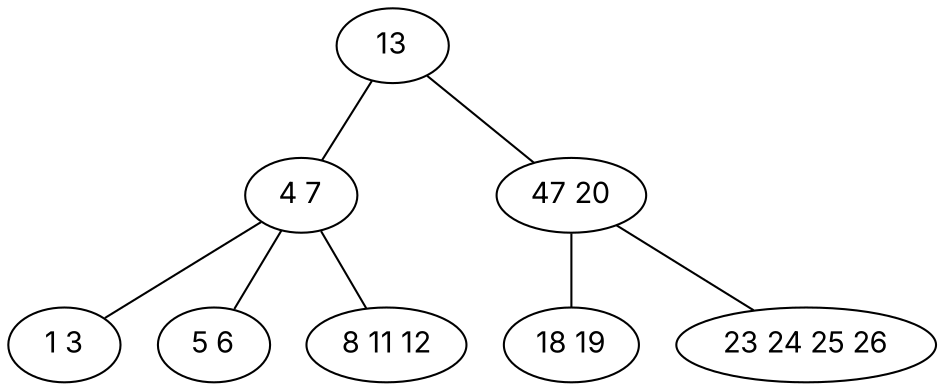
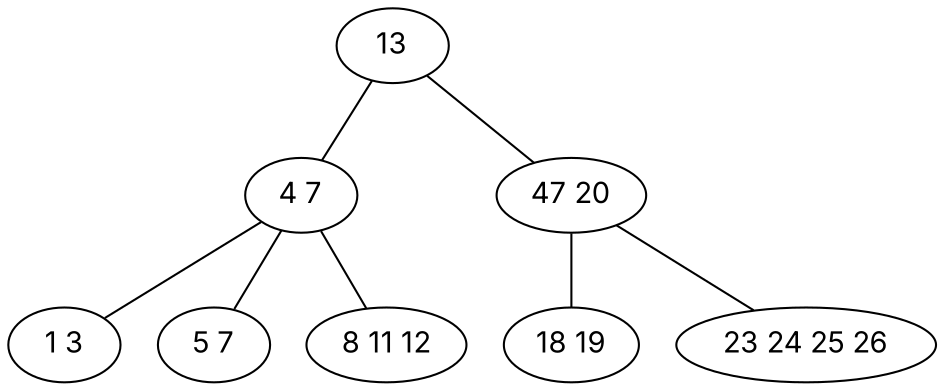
node "5 6": label "5 6" -> "5 7"
